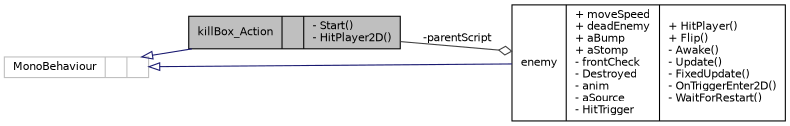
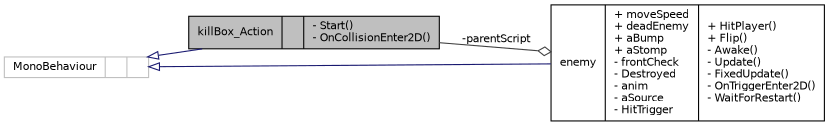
node "killBox_Action": text "- HitPlayer2D()" -> "- OnCollisionEnter2D()"
